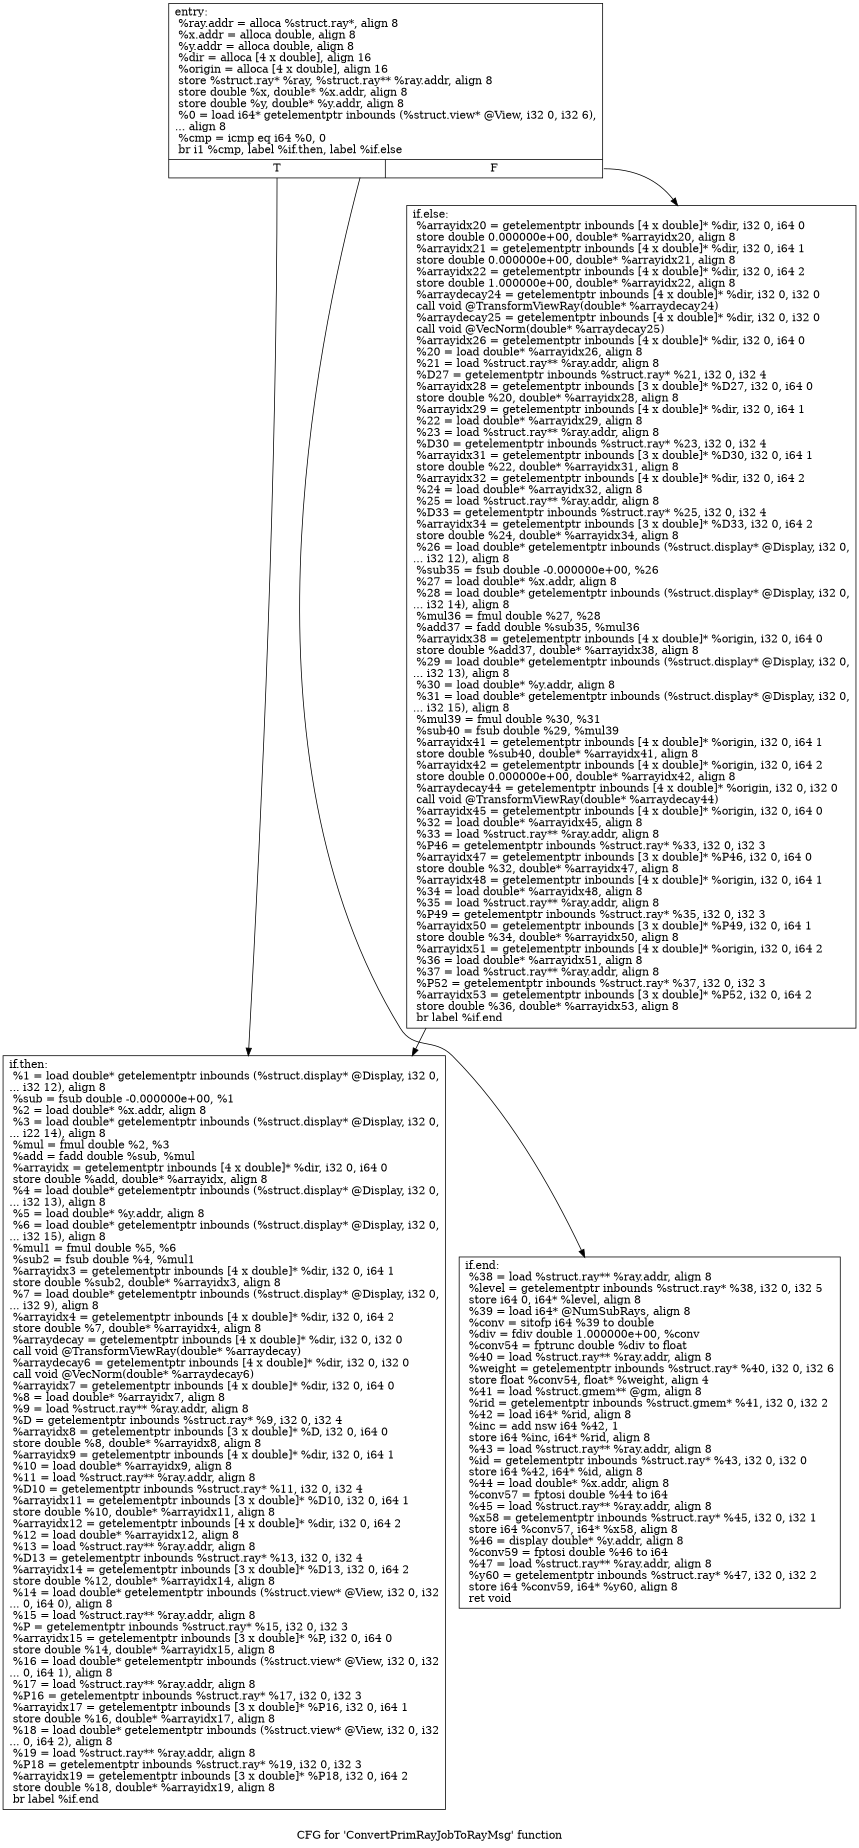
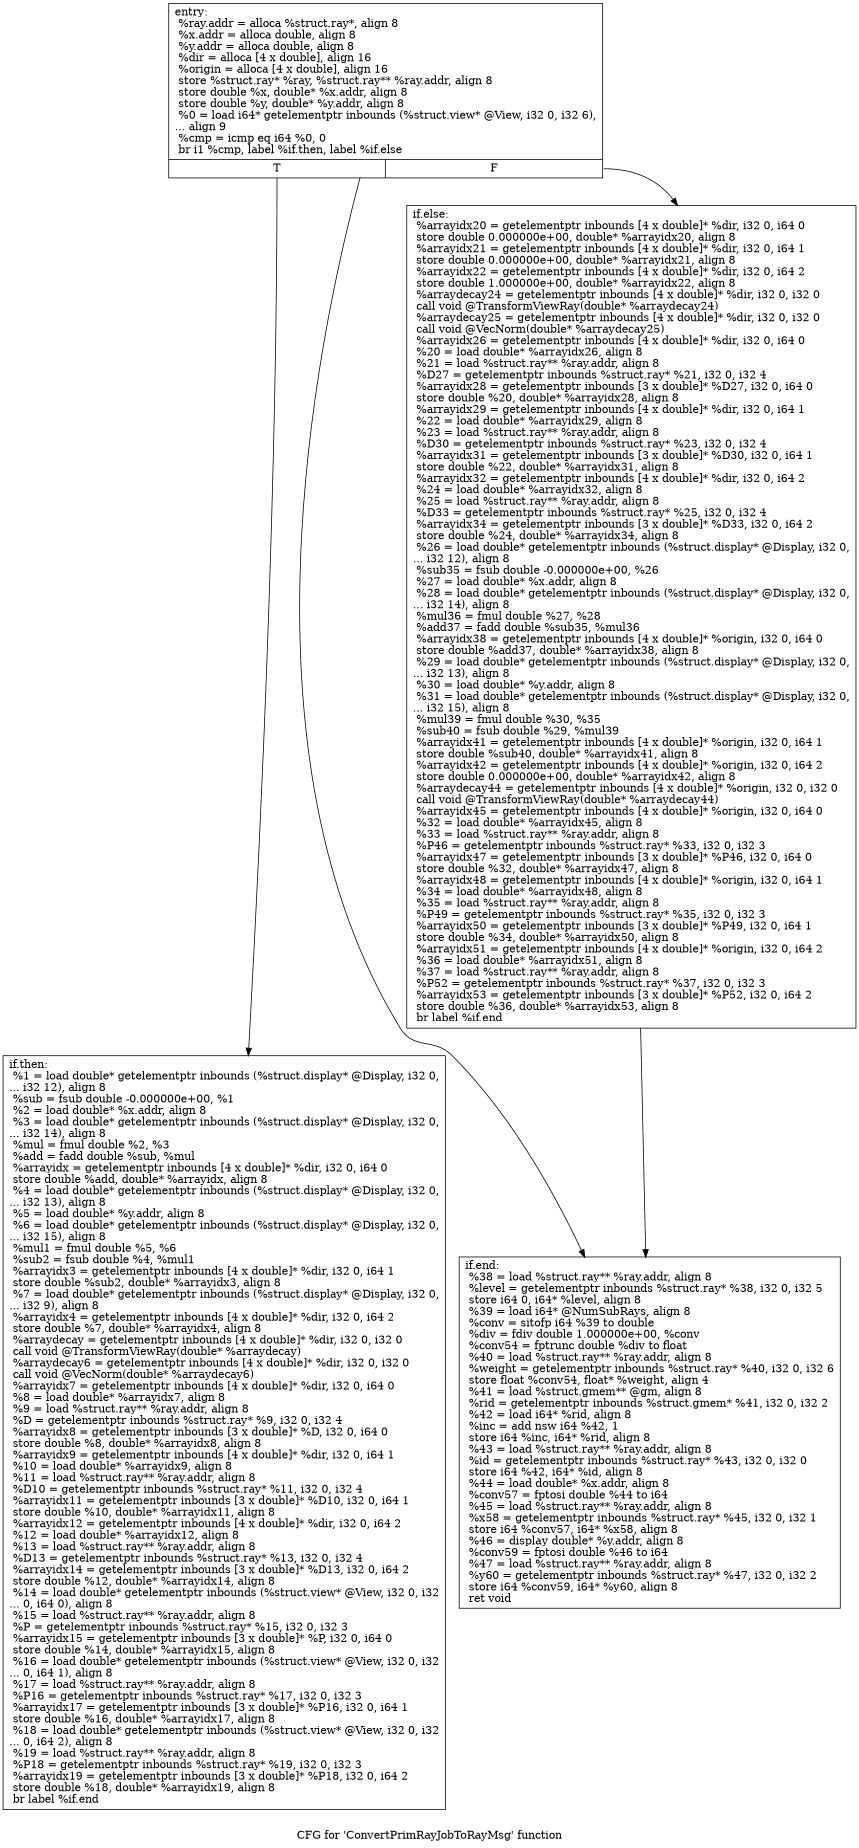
node "entry:": text "... align 8" -> "... align 9"
node "if.else:": text "%mul39 = fmul double %30, %31" -> "%mul39 = fmul double %30, %35"
edge "if.else:" -> "if.then:": now "if.else:" -> "if.end:"
node "if.then:": text "... i22 14), align 8" -> "... i32 14), align 8"
